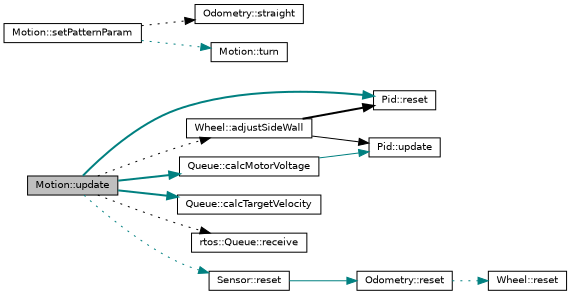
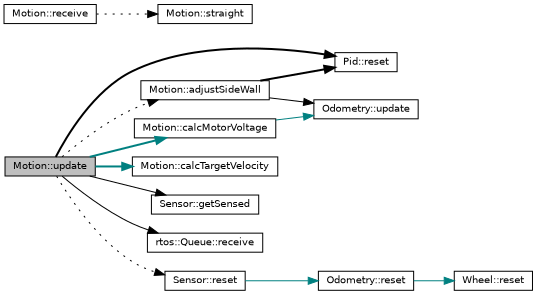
node "Odometry::straight": label "Odometry::straight" -> "Motion::straight"
node "Motion::setPatternParam": label "Motion::setPatternParam" -> "Motion::receive"
node "Motion::turn": removed
edge "Motion::update" -> "Pid::reset": color teal -> black
node "Wheel::adjustSideWall": label "Wheel::adjustSideWall" -> "Motion::adjustSideWall"
node "Pid::update": label "Pid::update" -> "Odometry::update"
node "Queue::calcMotorVoltage": label "Queue::calcMotorVoltage" -> "Motion::calcMotorVoltage"
node "Sensor::getSensed": added
node "Queue::calcTargetVelocity": label "Queue::calcTargetVelocity" -> "Motion::calcTargetVelocity"
edge "Motion::update" -> "rtos::Queue::receive": style dotted -> solid
edge "Motion::update" -> "Sensor::reset": color teal -> black
edge "Odometry::reset" -> "Wheel::reset": style dotted -> solid
